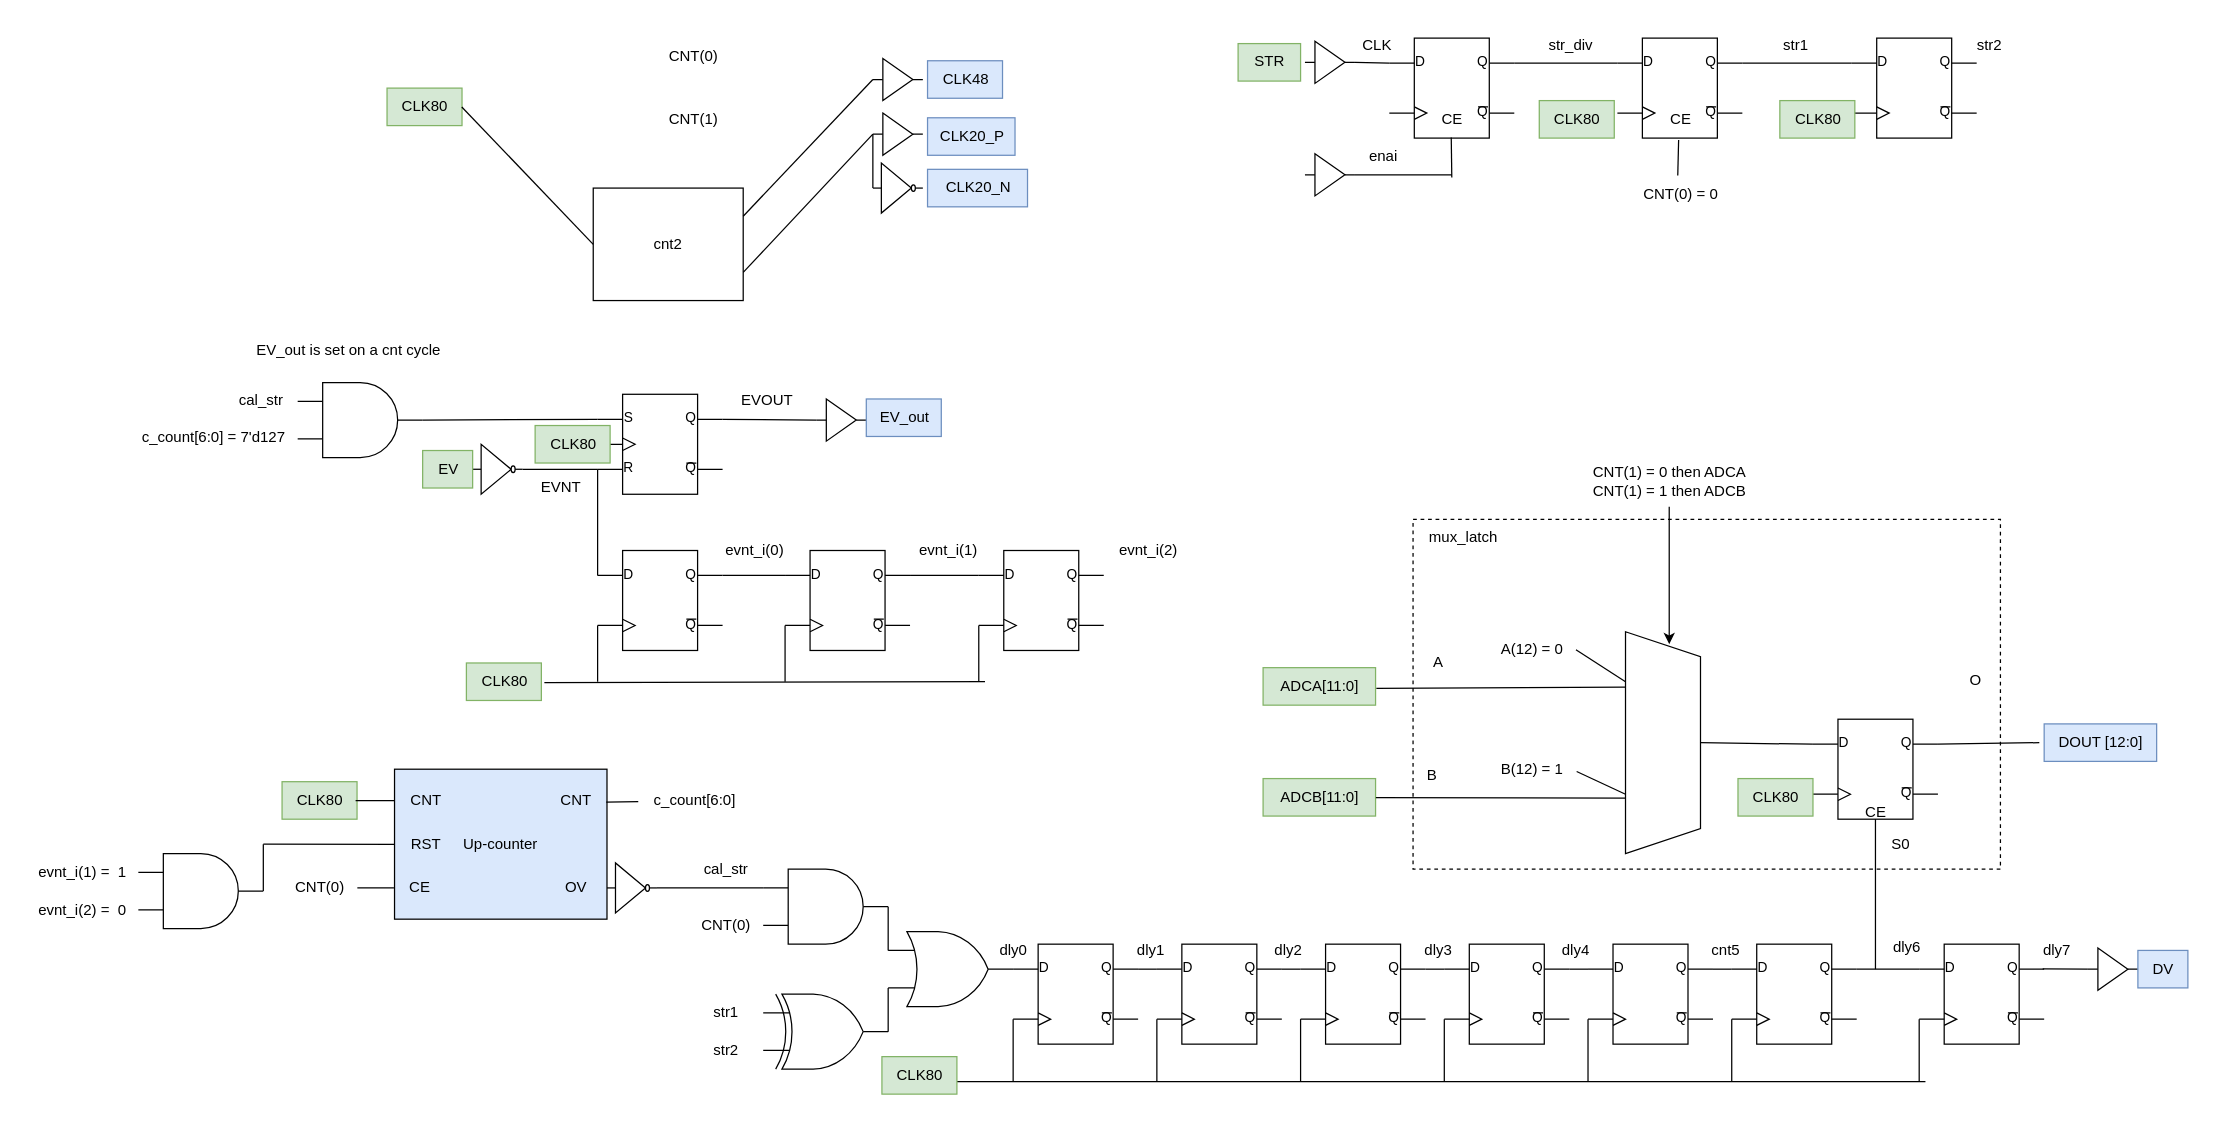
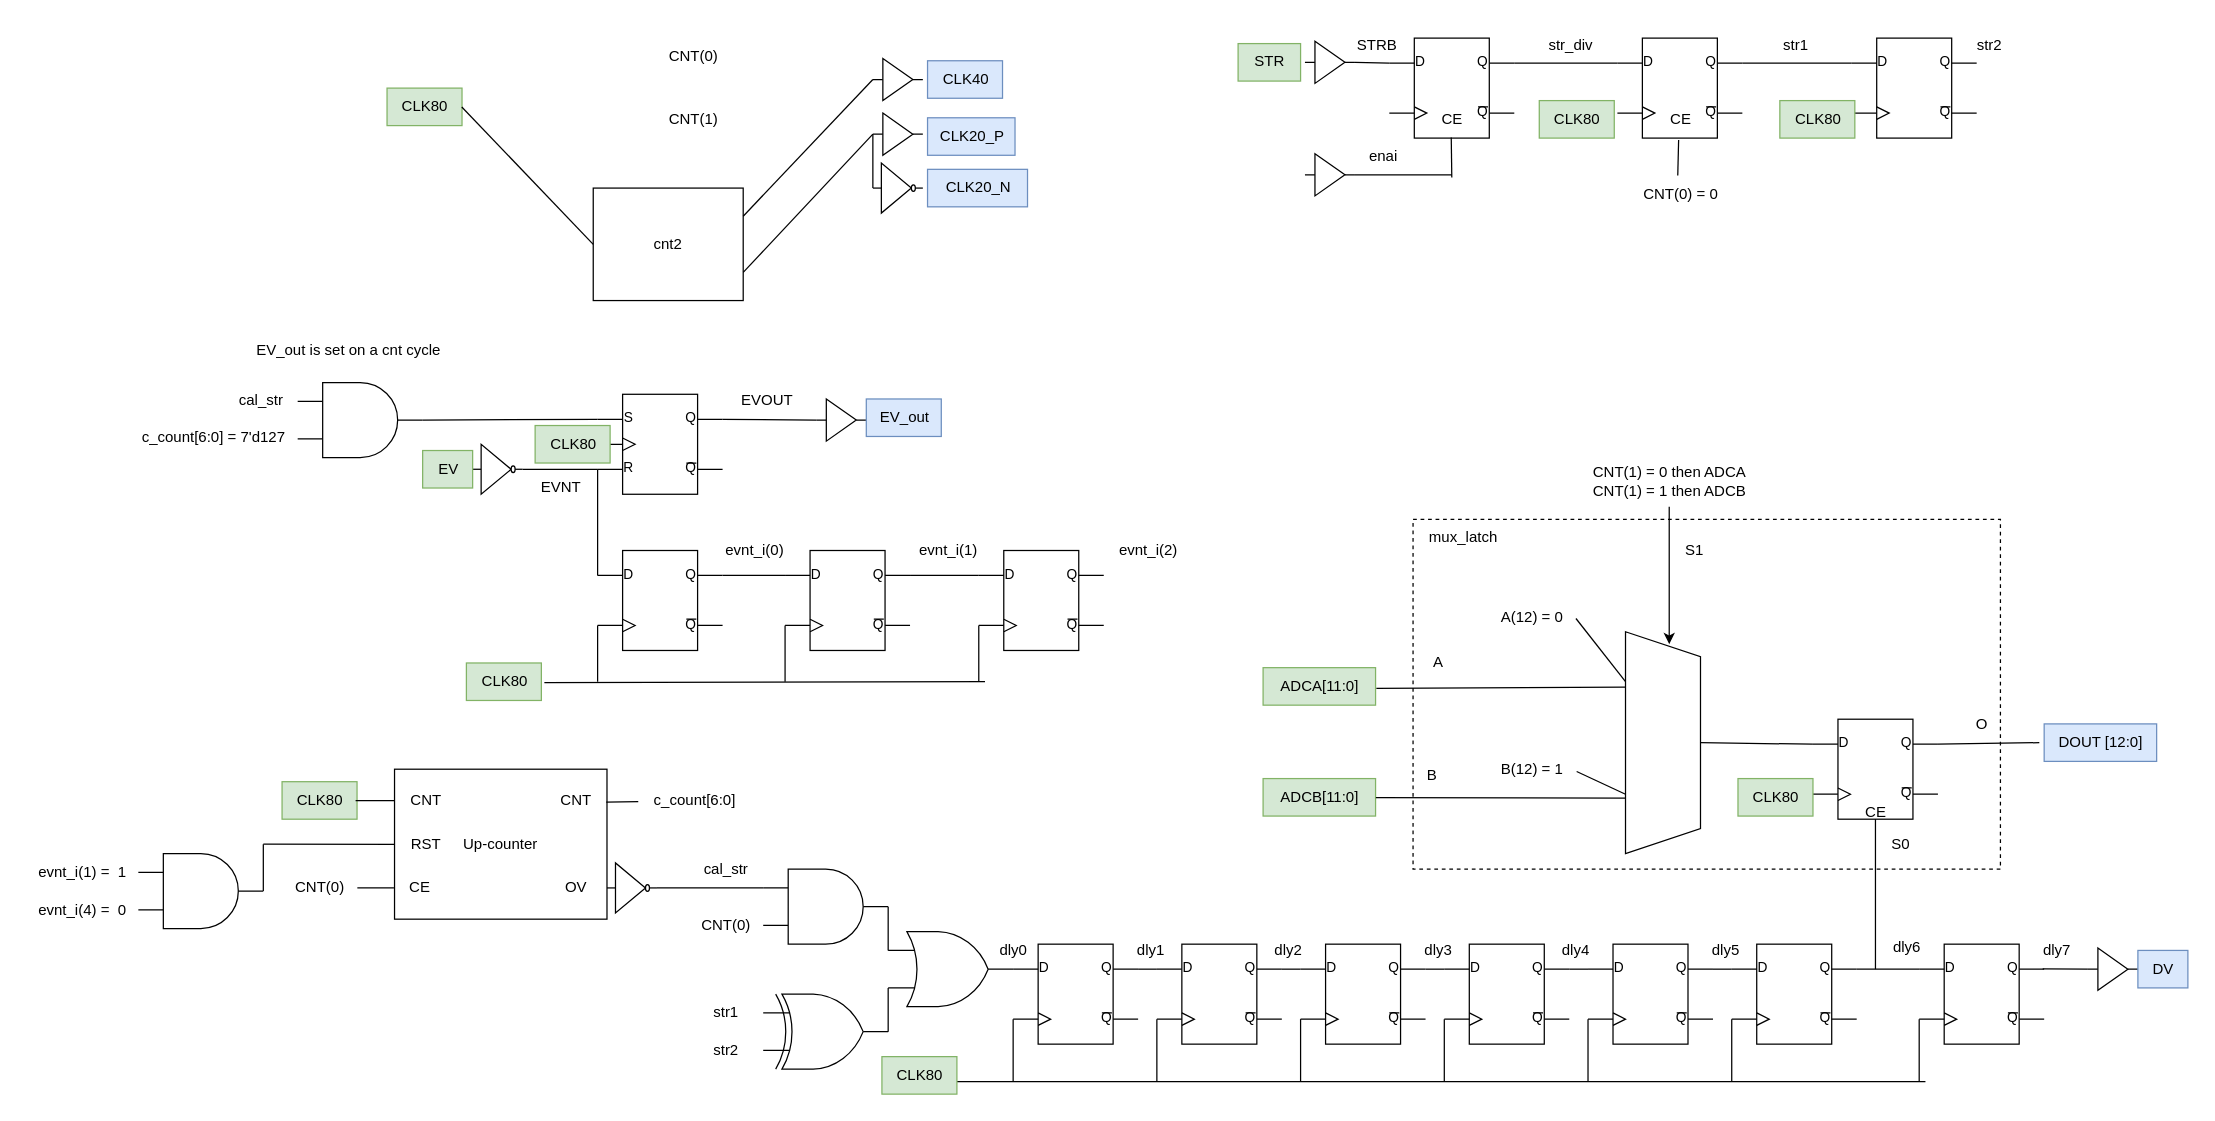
node "CLK": label "CLK" -> "STRB"
node "CLK48": label "CLK48" -> "CLK40"
node "S1": added
node "A(12) = 0": moved (1532, 649) -> (1532, 618)
node "O": moved (1976, 680) -> (1982, 724)
node "Up-counter": fillcolor #dae8fc -> #ffffff
node "evnt_i(2) = 0": label "evnt_i(2) = 0" -> "evnt_i(4) = 0"
node "cnt5": label "cnt5" -> "dly5"
